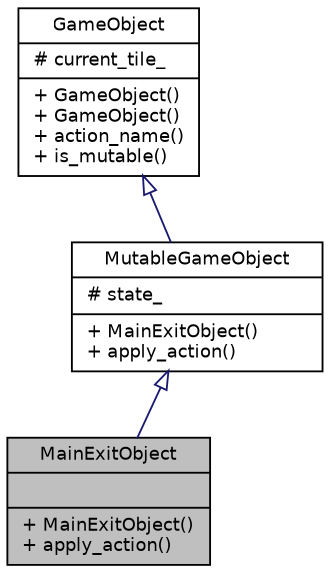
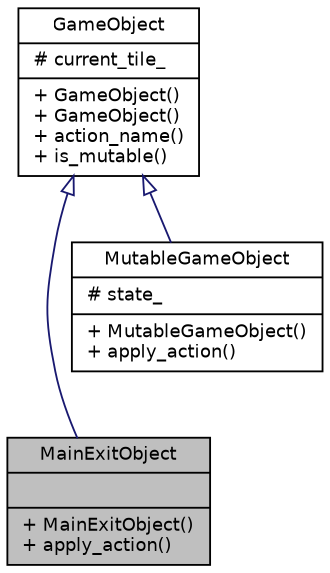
node "MutableGameObject": text "+ MainExitObject()" -> "+ MutableGameObject()"
edge "MainExitObject" -> "MutableGameObject": now "MainExitObject" -> "GameObject"
